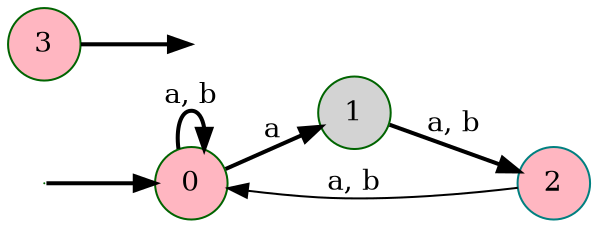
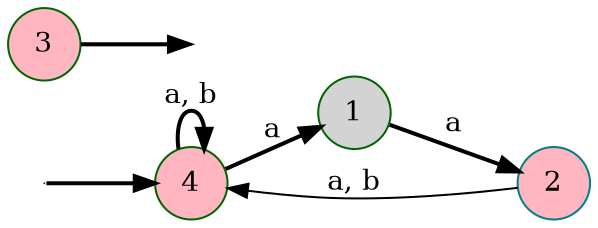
edge "1" -> "2": label "a, b" -> "a"
node "0": label "0" -> "4"
